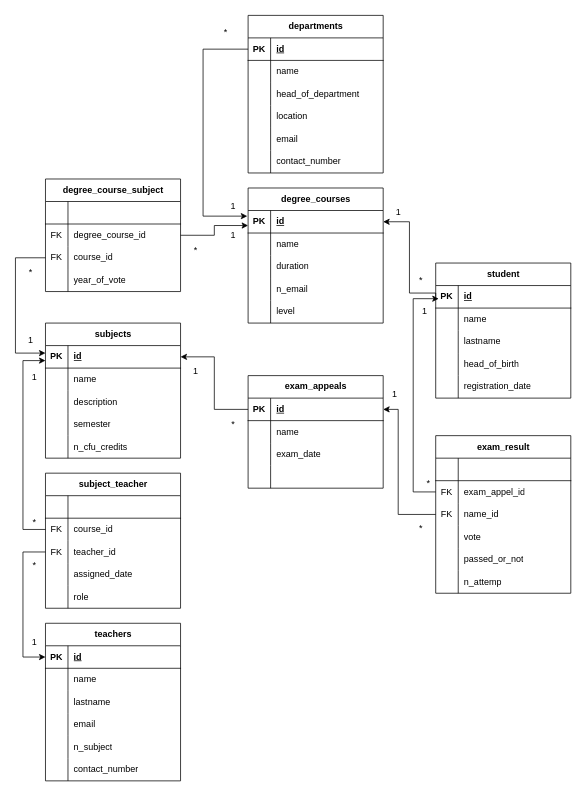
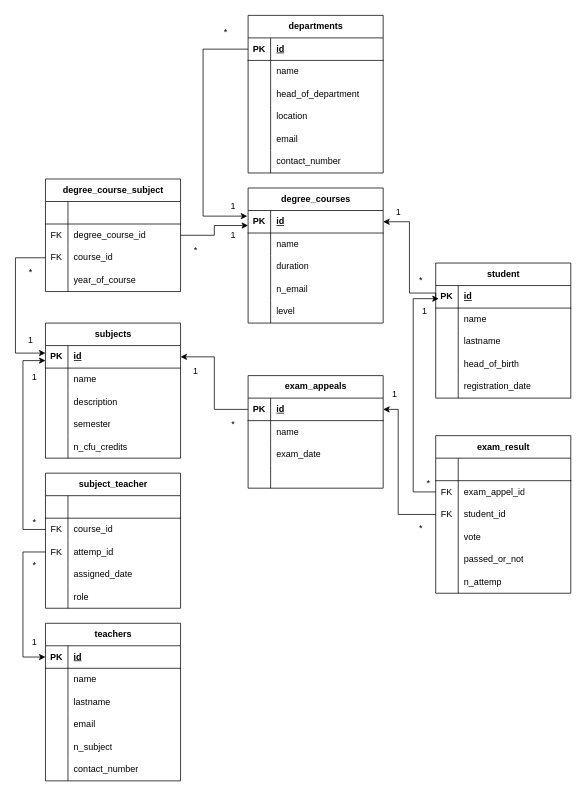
node "year_of_vote": label "year_of_vote" -> "year_of_course"
node "name_id": label "name_id" -> "student_id"
node "teacher_id": label "teacher_id" -> "attemp_id"
